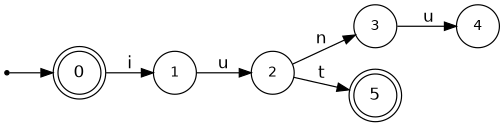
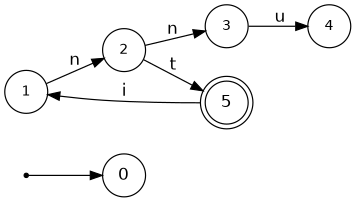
edge "1" -> "2": label "u" -> "n"
node "0": shape doublecircle -> circle
edge "0" -> "1": now "5" -> "1"
